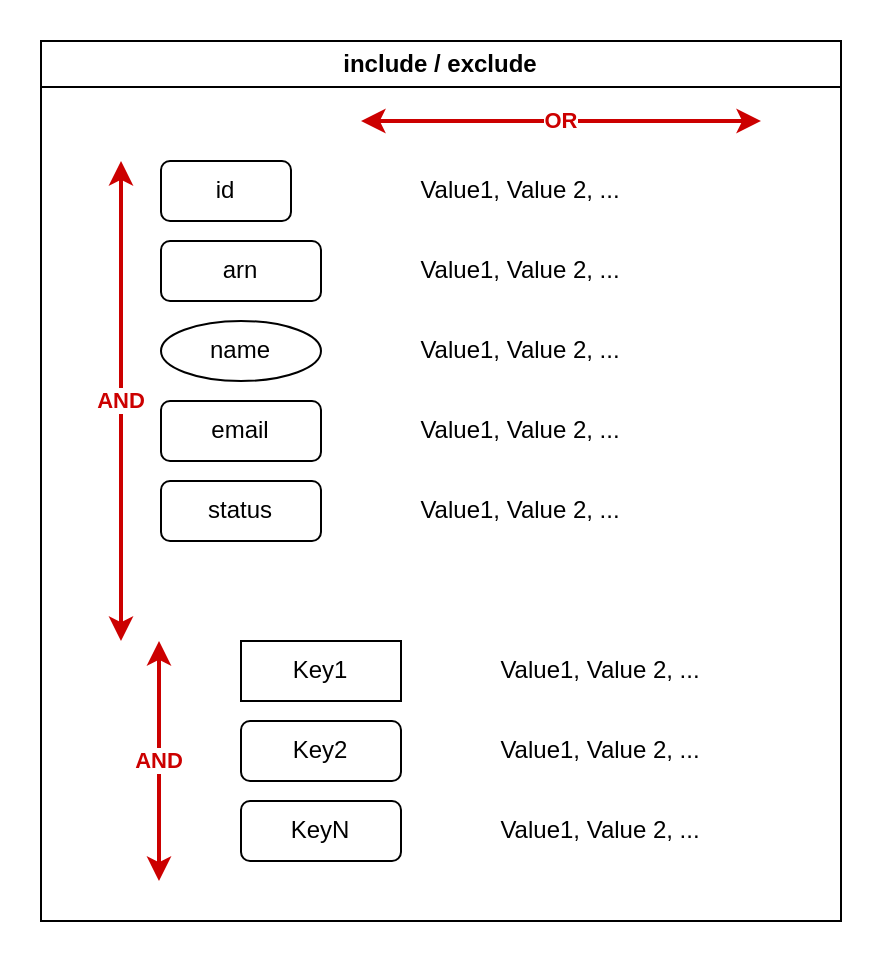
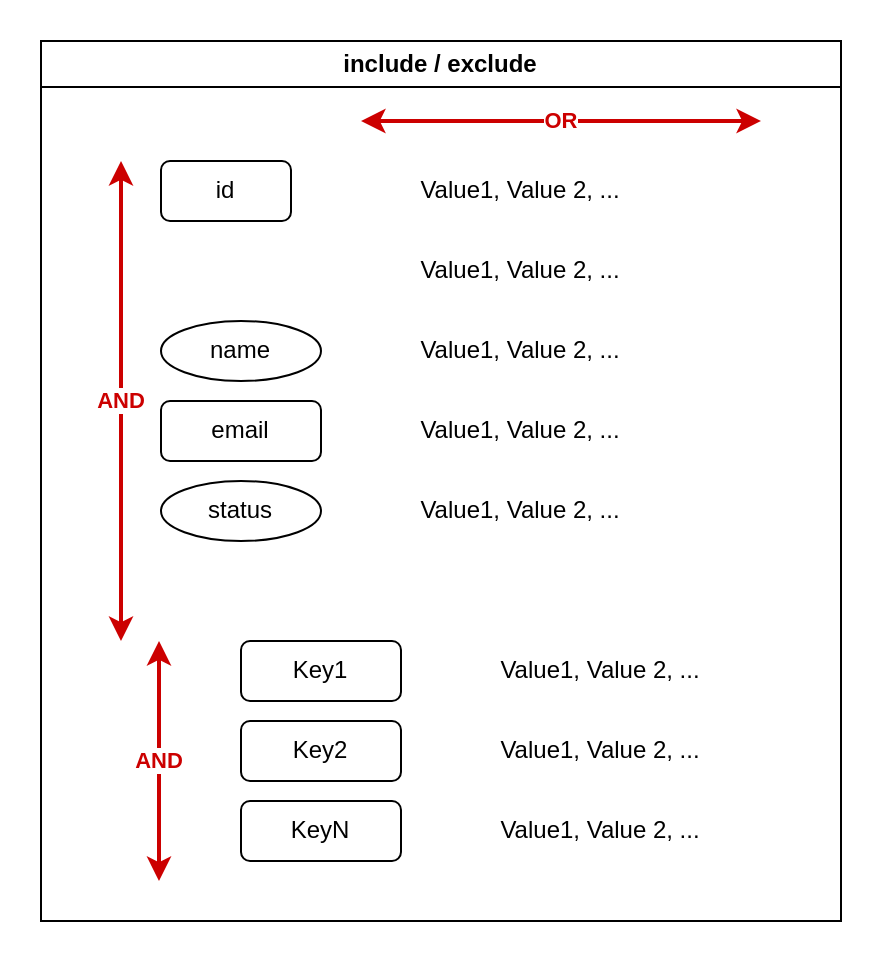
node "arn": removed
node "status": shape rounded rectangle -> ellipse
node "Key1": shape rectangle -> rounded rectangle
